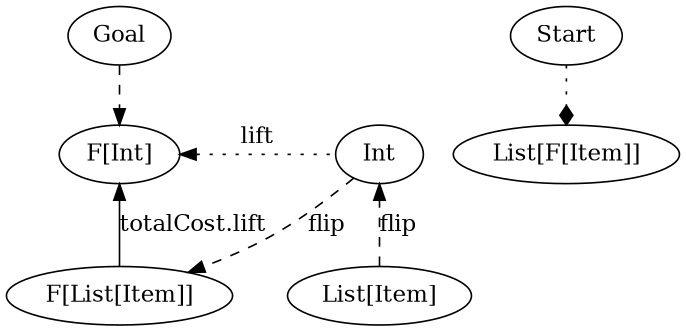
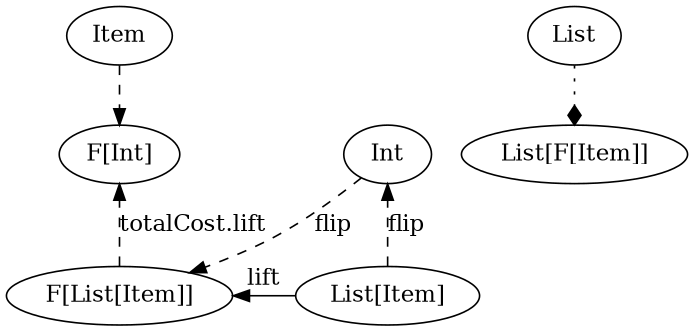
node "Goal": label "Goal" -> "Item"
node "Start": label "Start" -> "List"
edge "Int" -> "F[Int]": removed, label "lift"
edge "F[List[Item]]" -> "F[Int]": style solid -> dashed
edge "List[Item]" -> "F[List[Item]]": added, label "lift"
